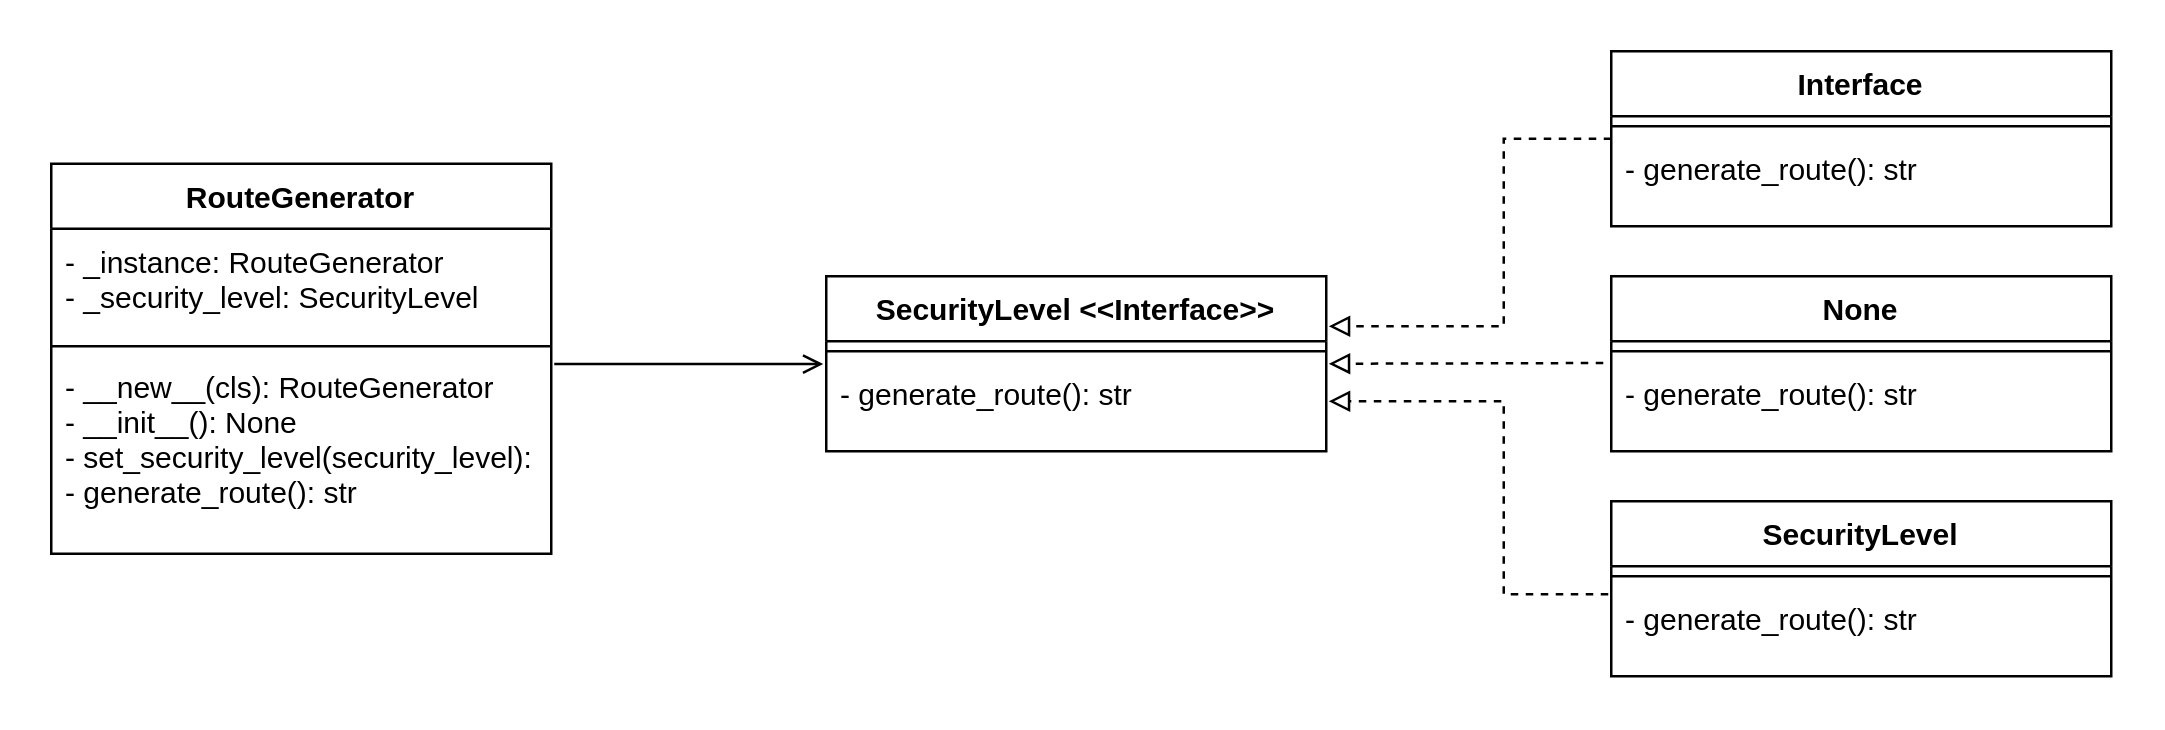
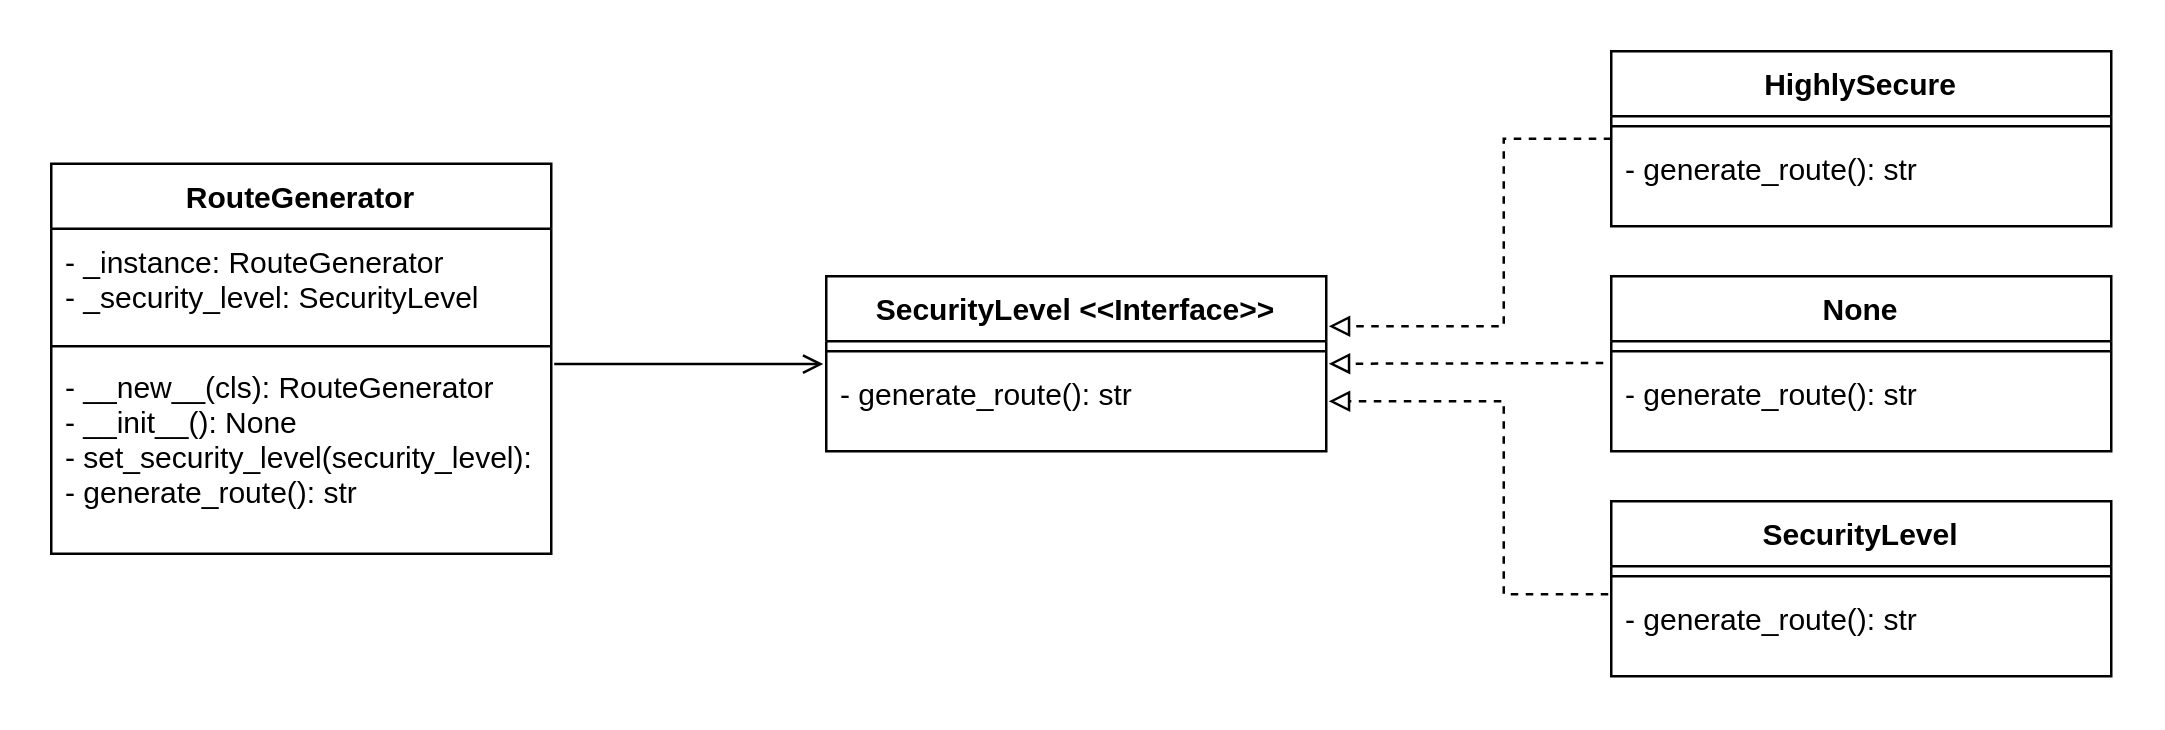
node "Interface": label "Interface" -> "HighlySecure"
